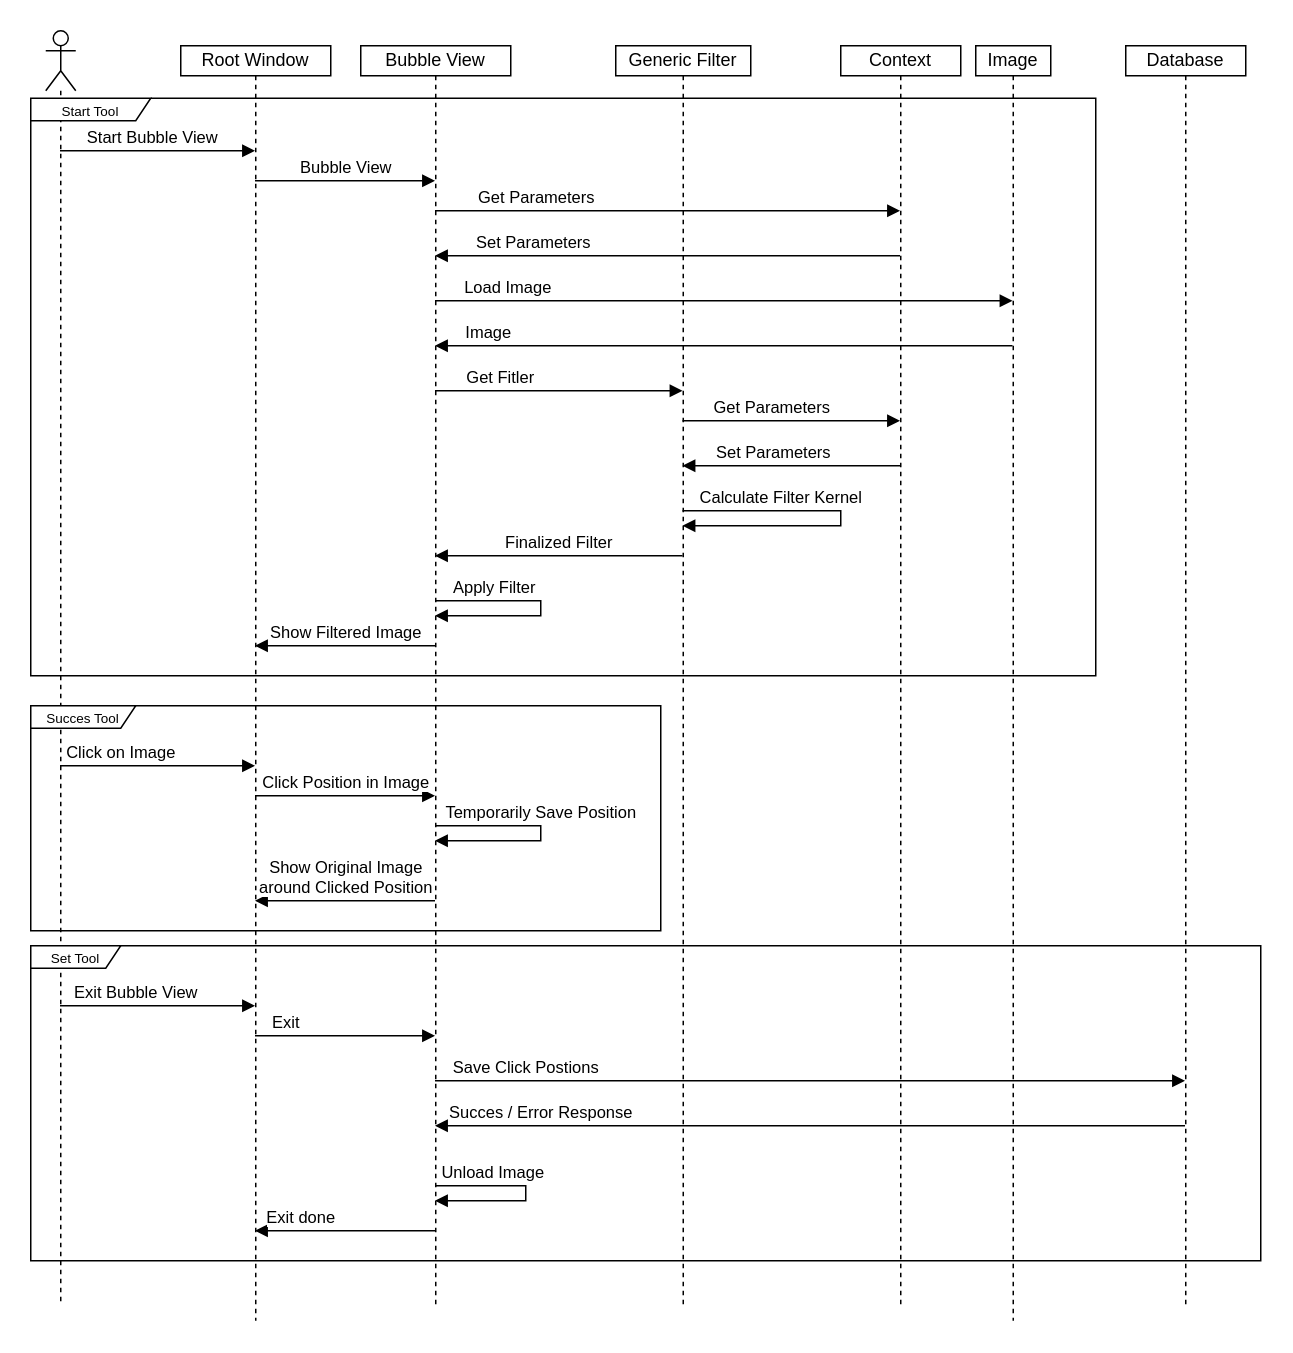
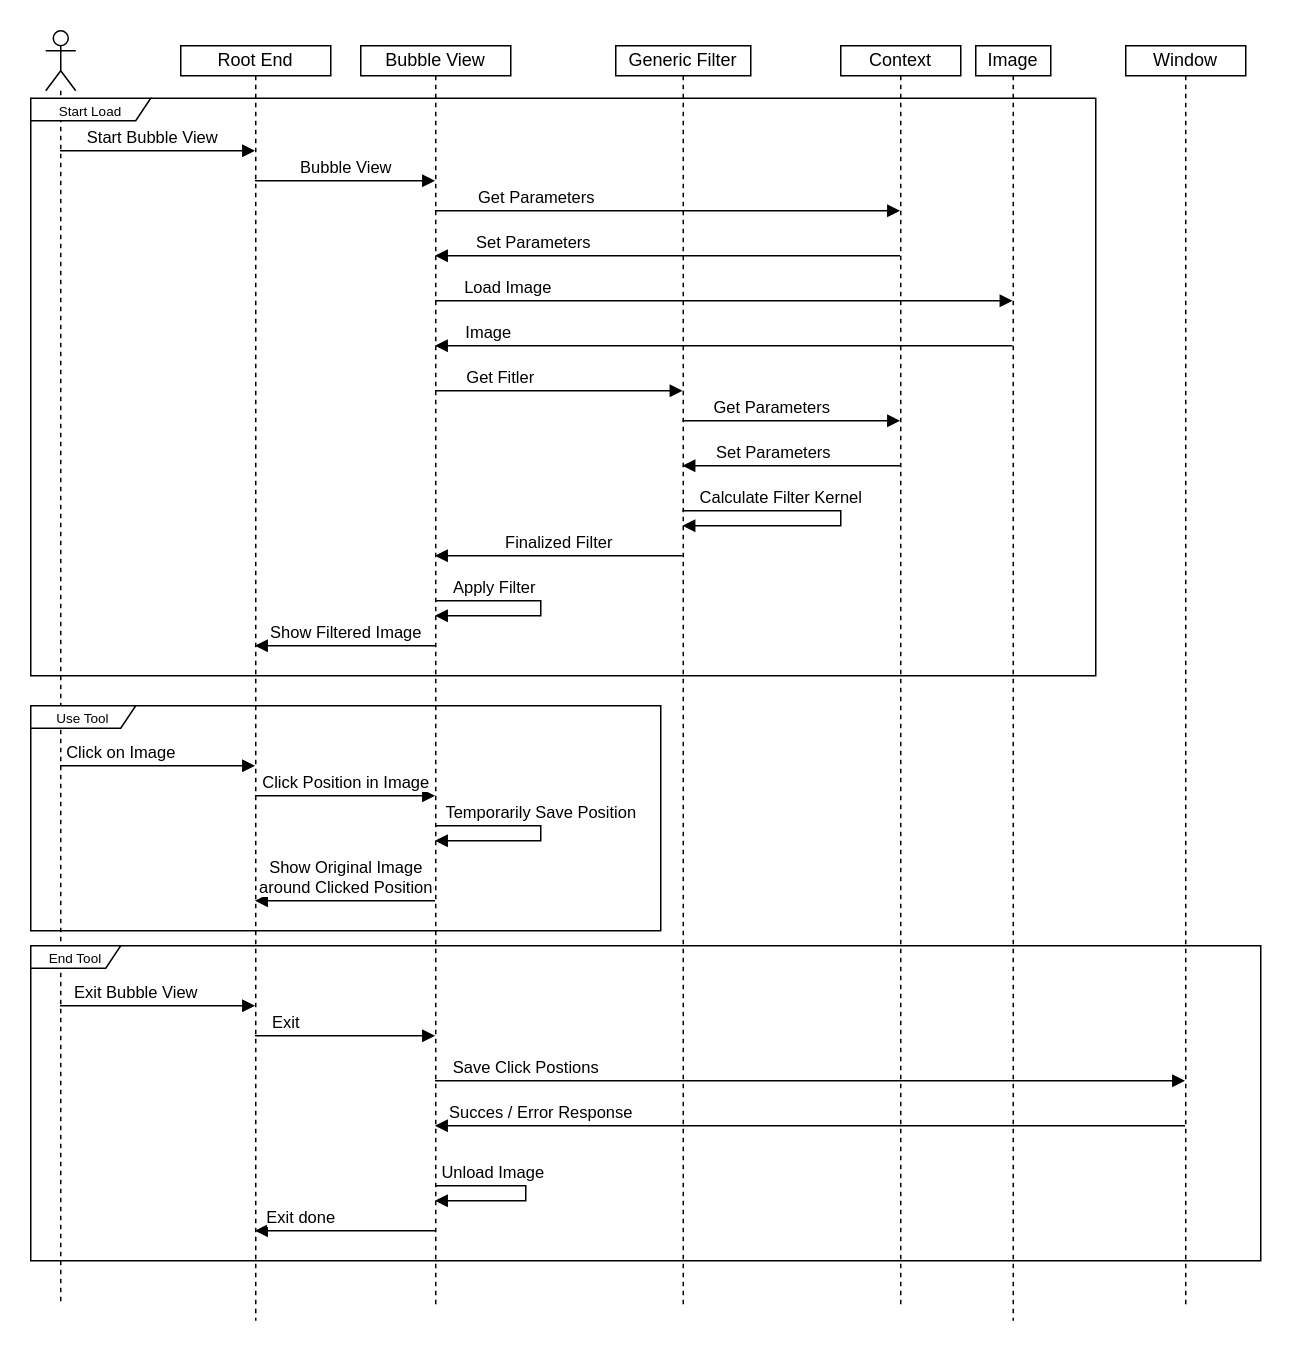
node "Root Window": label "Root Window" -> "Root End"
node "Database": label "Database" -> "Window"
node "Start Tool": label "Start Tool" -> "Start Load"
node "Succes Tool": label "Succes Tool" -> "Use Tool"
node "Set Tool": label "Set Tool" -> "End Tool"
